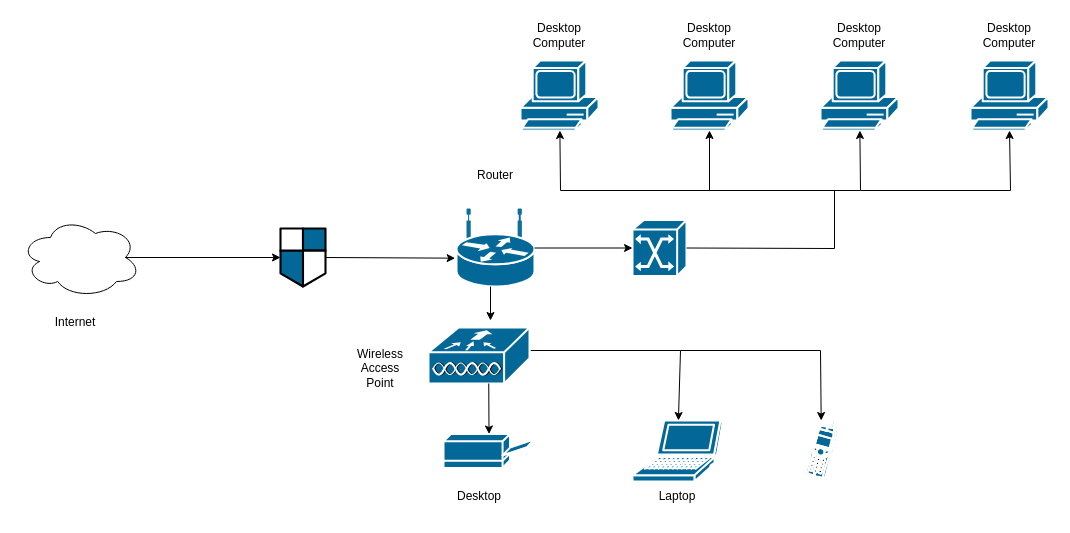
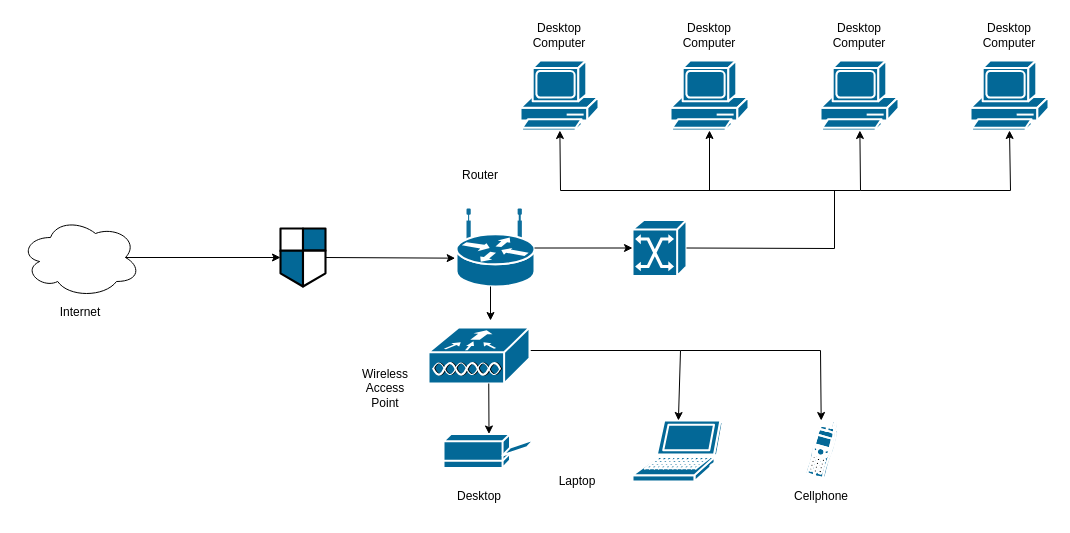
node "Router": moved (496, 176) -> (481, 176)
node "Internet": moved (76, 323) -> (81, 313)
node "Wireless Access Point": moved (381, 369) -> (386, 389)
node "Laptop": moved (678, 497) -> (578, 482)
node "Cellphone": added
